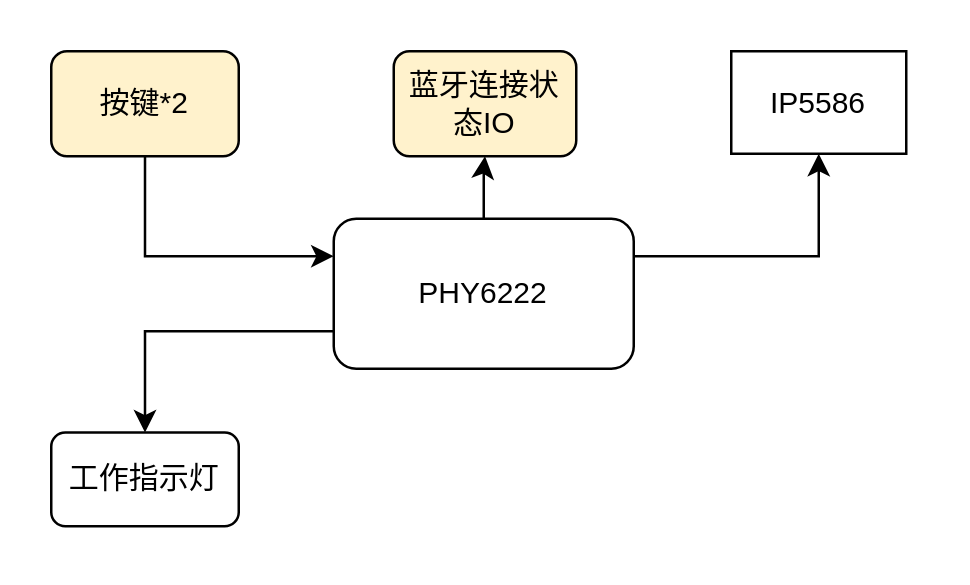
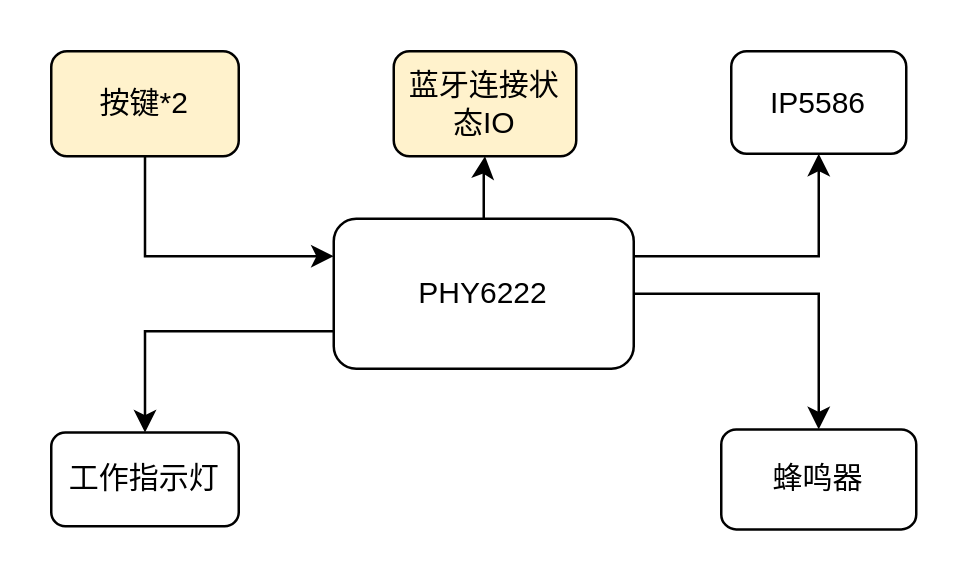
node "IP5586": shape rectangle -> rounded rectangle
edge "PHY6222" -> "蜂鸣器": added
node "蜂鸣器": added
